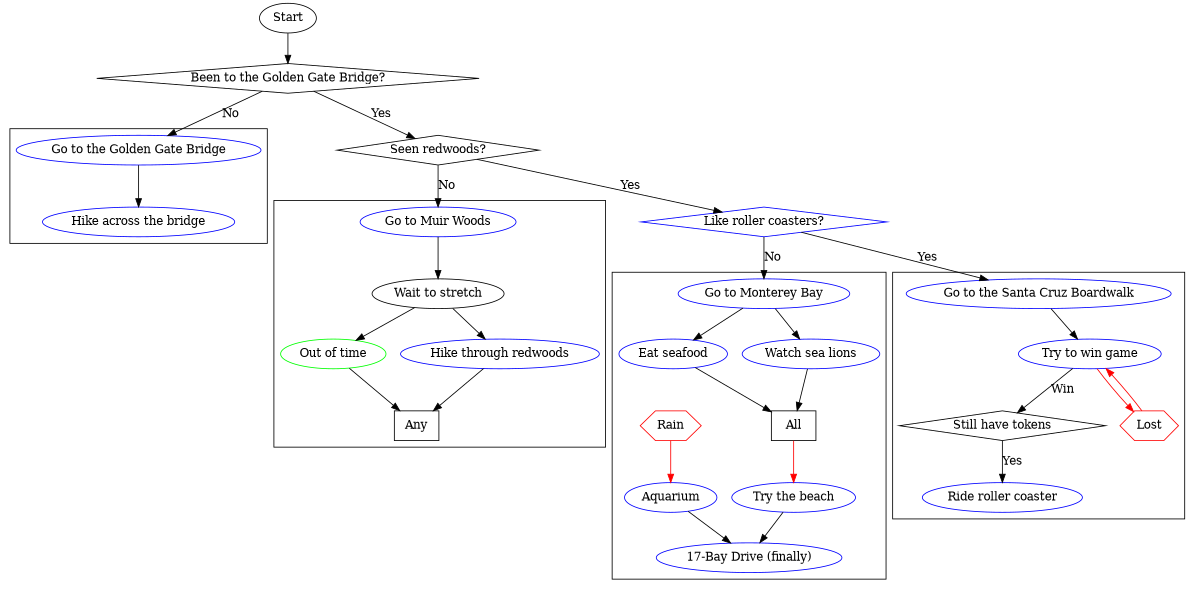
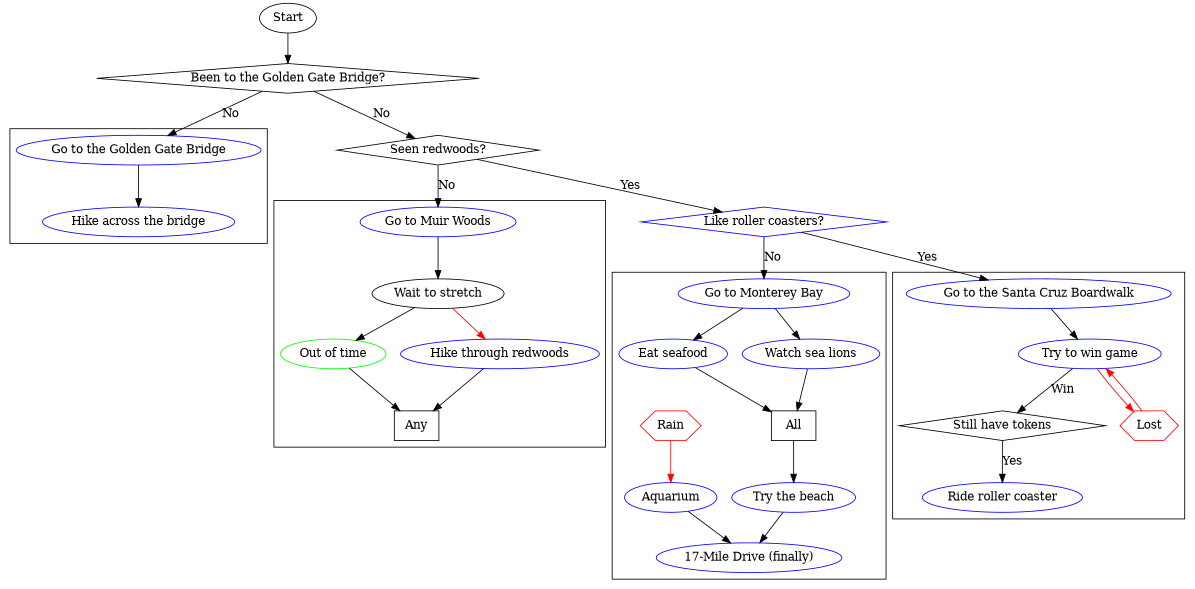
edge "Been to the Golden Gate Bridge?" -> "Seen redwoods?": label "Yes" -> "No"
edge "Wait to stretch" -> "Hike through redwoods": color black -> red
edge "All" -> "Try the beach": color red -> black
node "17-Bay Drive (finally)": label "17-Bay Drive (finally)" -> "17-Mile Drive (finally)"
